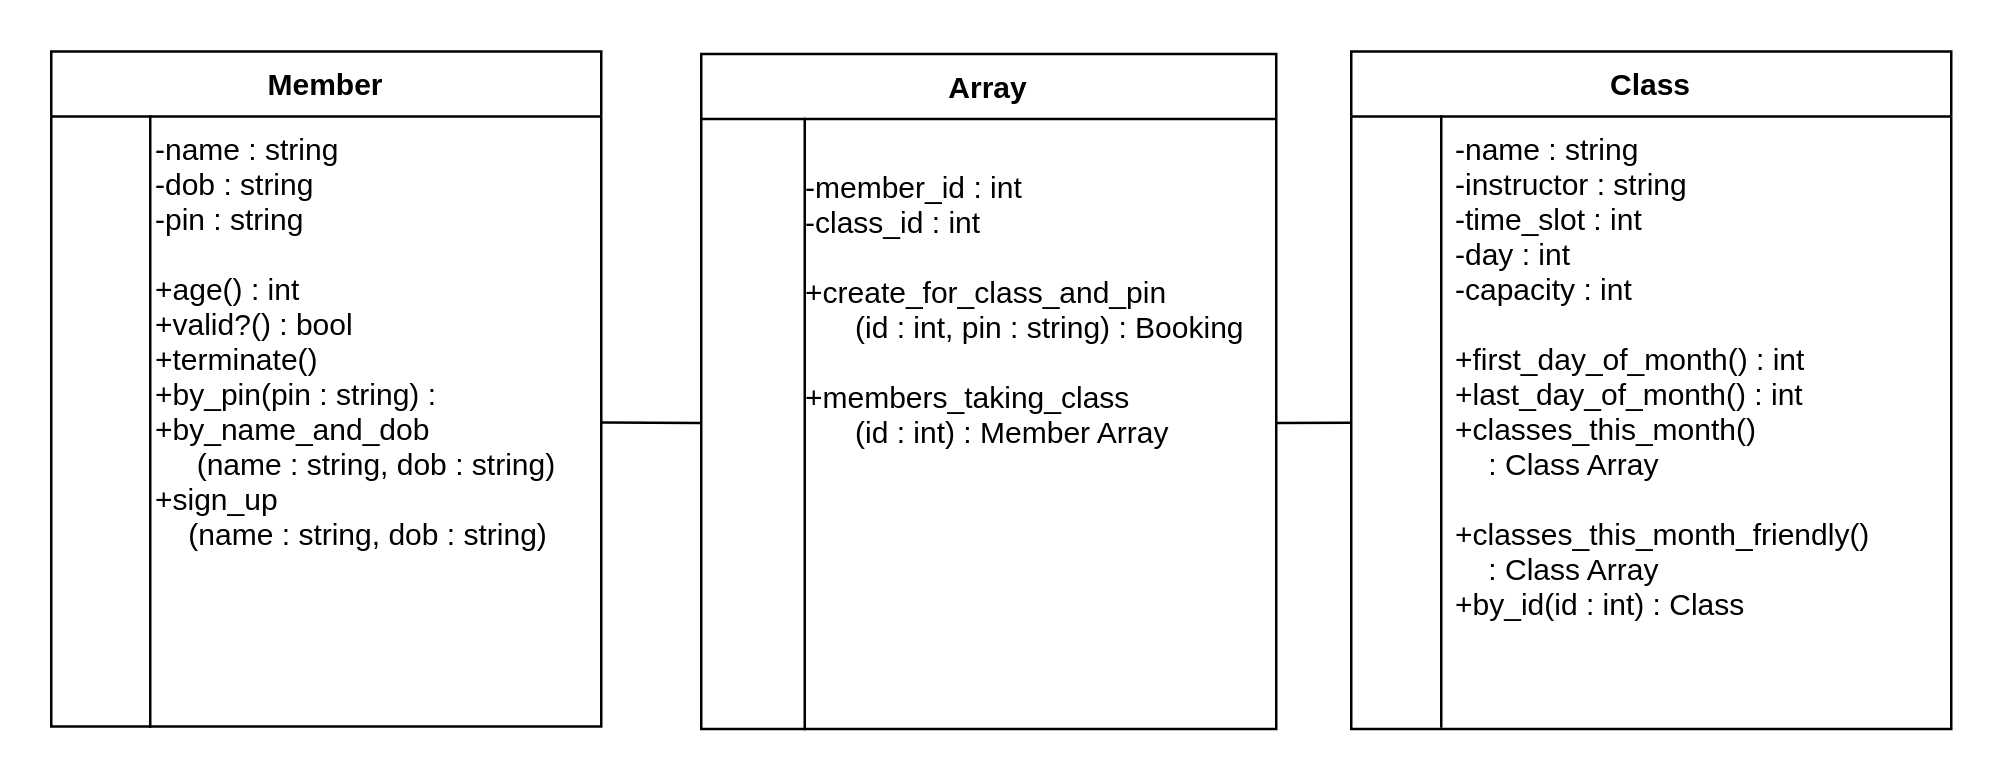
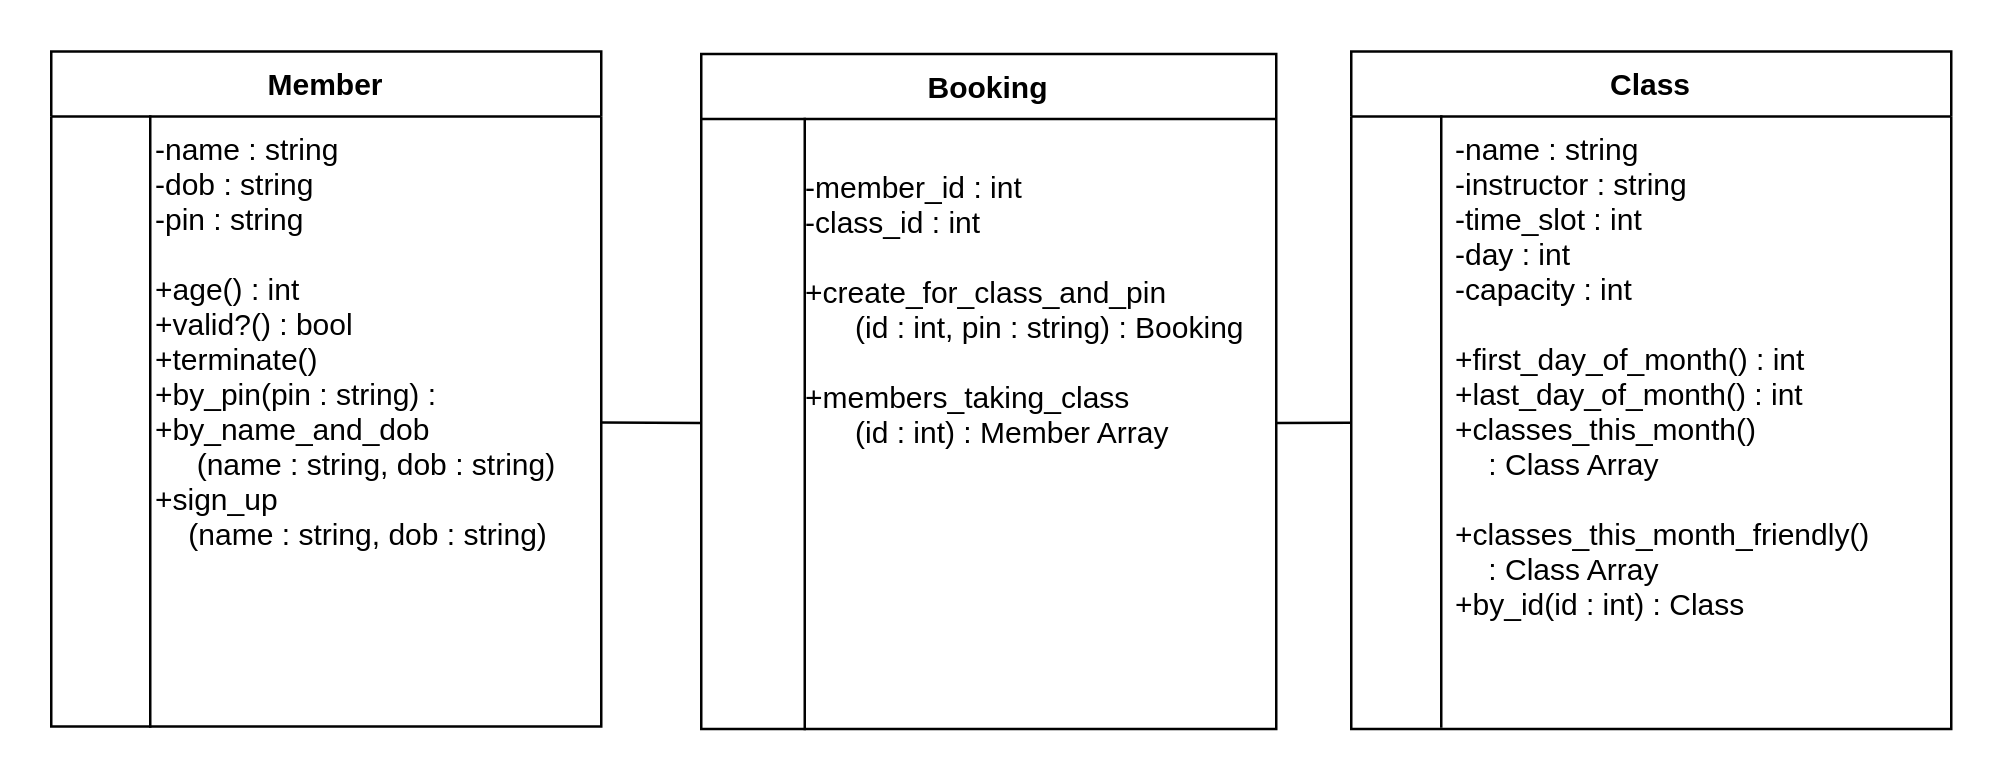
node "Array": label "Array" -> "Booking"
